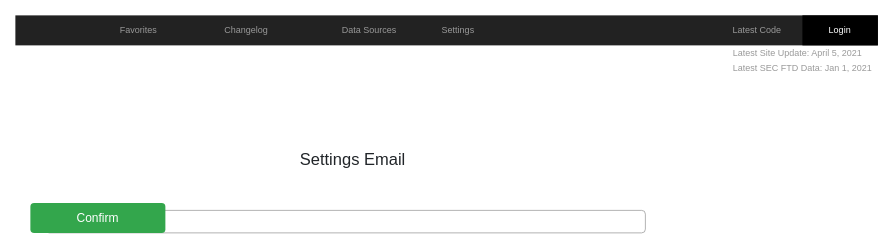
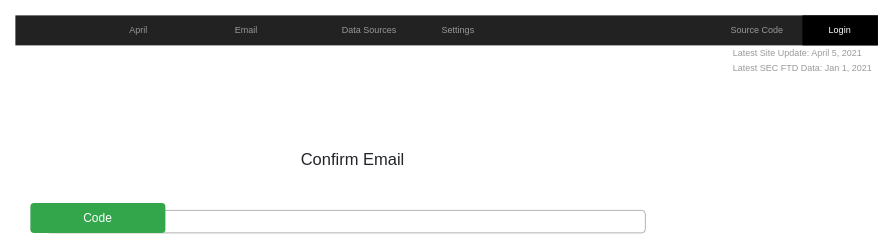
node "Favorites": label "Favorites" -> "April"
node "Changelog": label "Changelog" -> "Email"
node "Latest Code": label "Latest Code" -> "Source Code"
node "Settings Email": label "Settings Email" -> "Confirm Email"
node "Confirm": label "Confirm" -> "Code"
